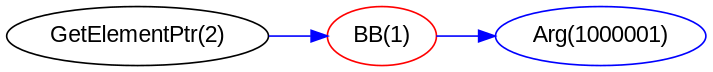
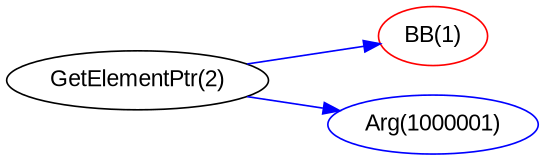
edge "BB(1)" -> "Arg(1000001)": now "GetElementPtr(2)" -> "Arg(1000001)"
